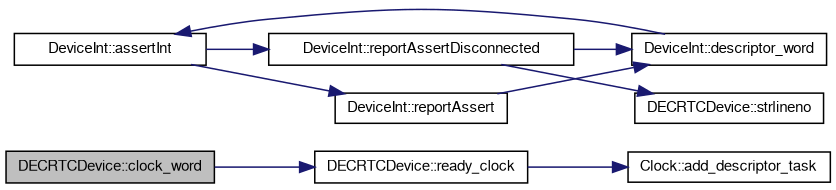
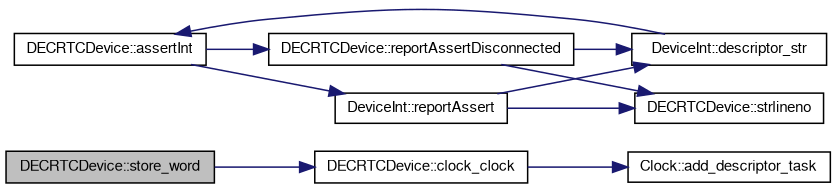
node "DeviceInt::assertInt": label "DeviceInt::assertInt" -> "DECRTCDevice::assertInt"
node "DeviceInt::reportAssertDisconnected": label "DeviceInt::reportAssertDisconnected" -> "DECRTCDevice::reportAssertDisconnected"
node "DeviceInt::descriptor_word": label "DeviceInt::descriptor_word" -> "DeviceInt::descriptor_str"
edge "DeviceInt::reportAssert" -> "DECRTCDevice::strlineno": added
node "DECRTCDevice::clock_word": label "DECRTCDevice::clock_word" -> "DECRTCDevice::store_word"
node "DECRTCDevice::ready_clock": label "DECRTCDevice::ready_clock" -> "DECRTCDevice::clock_clock"
